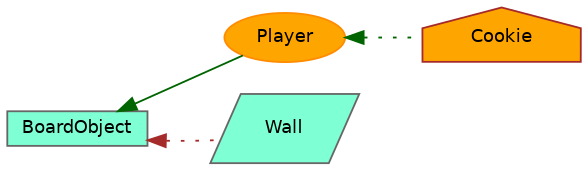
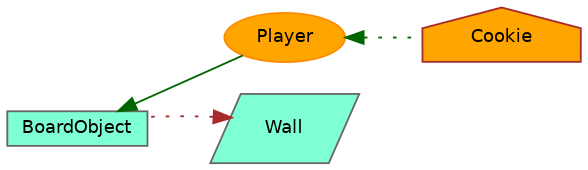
edge "Wall" -> "BoardObject": reversed
